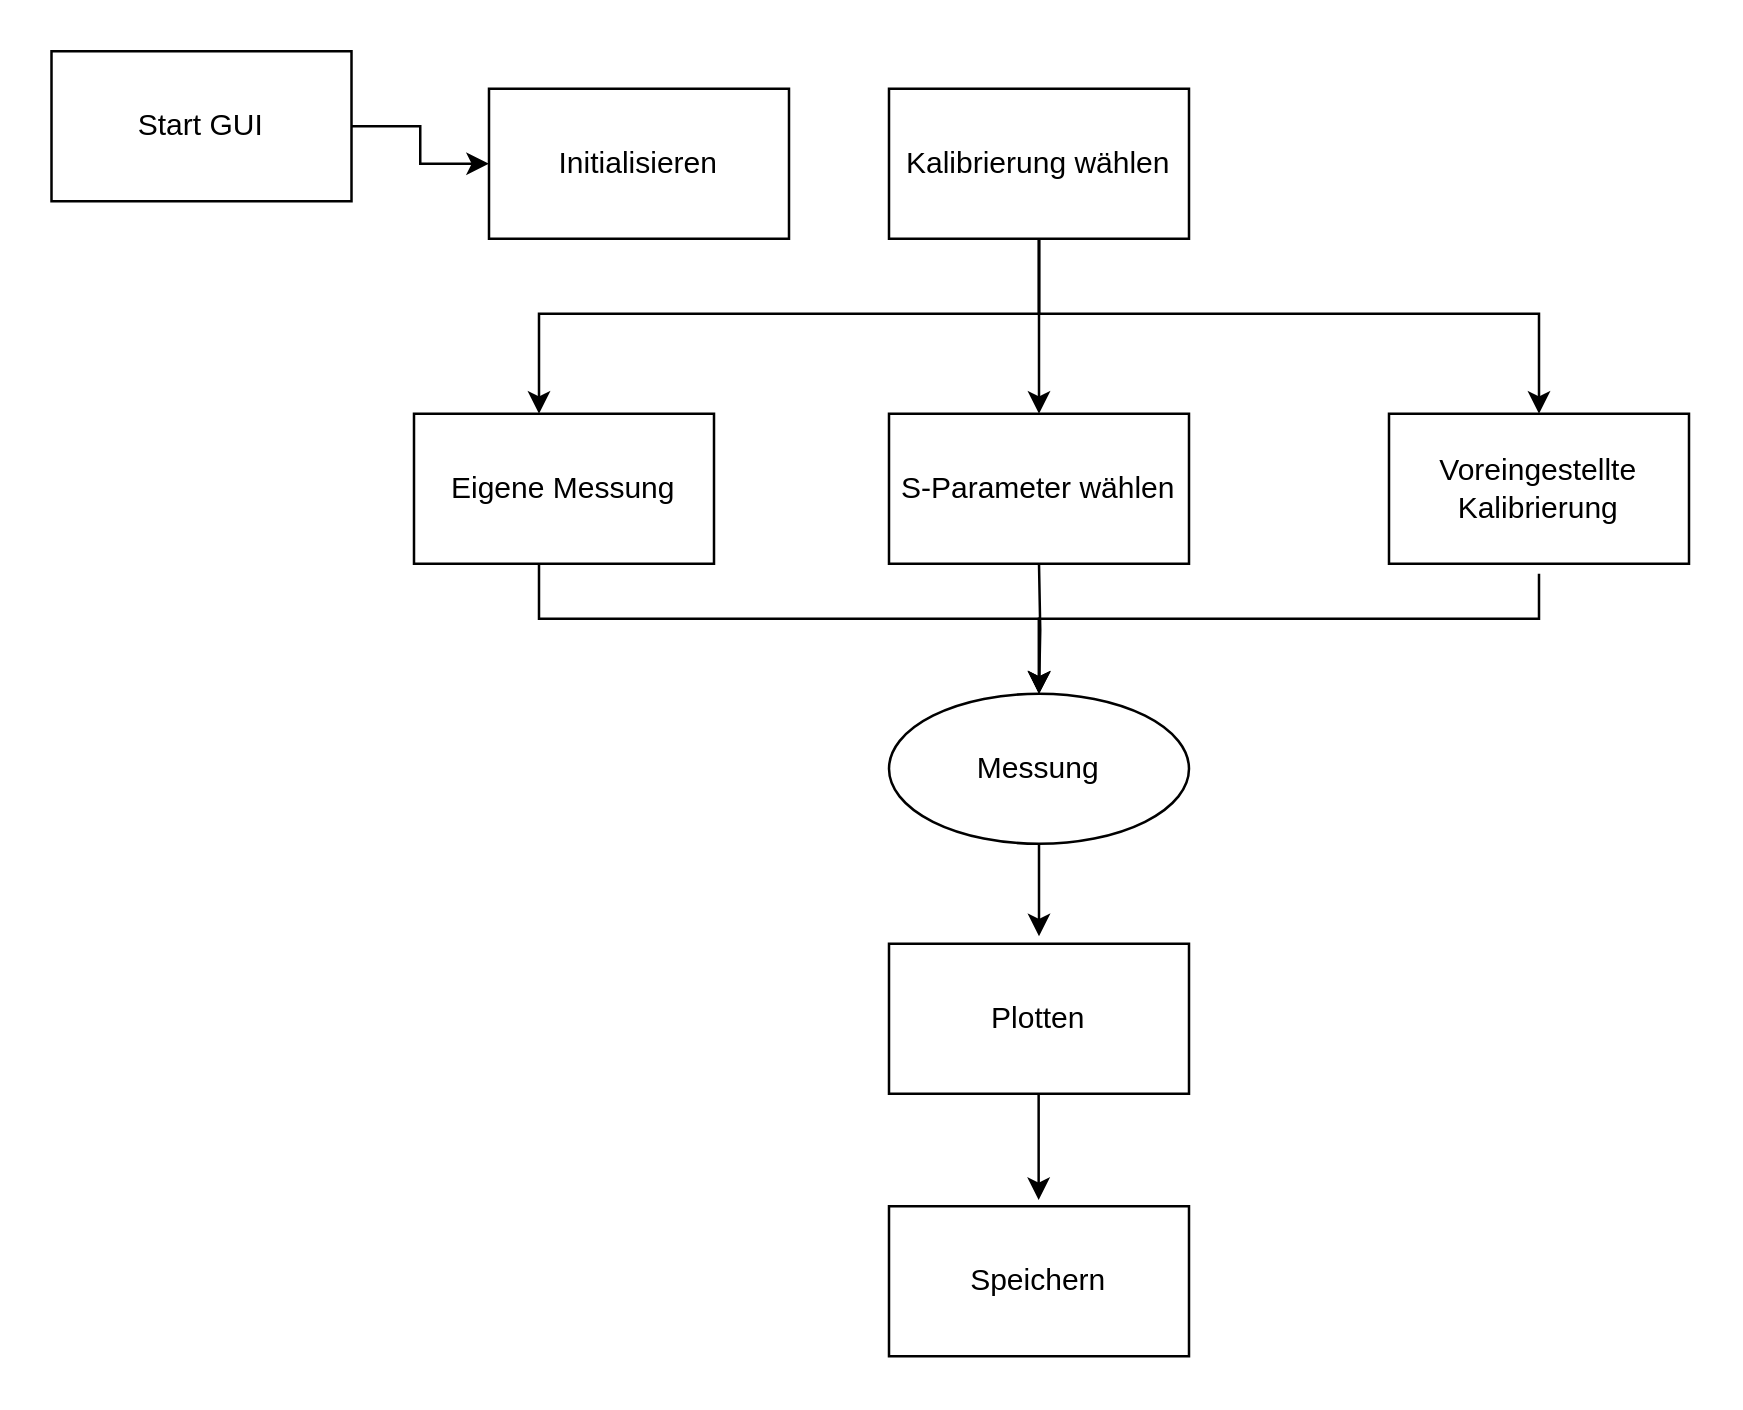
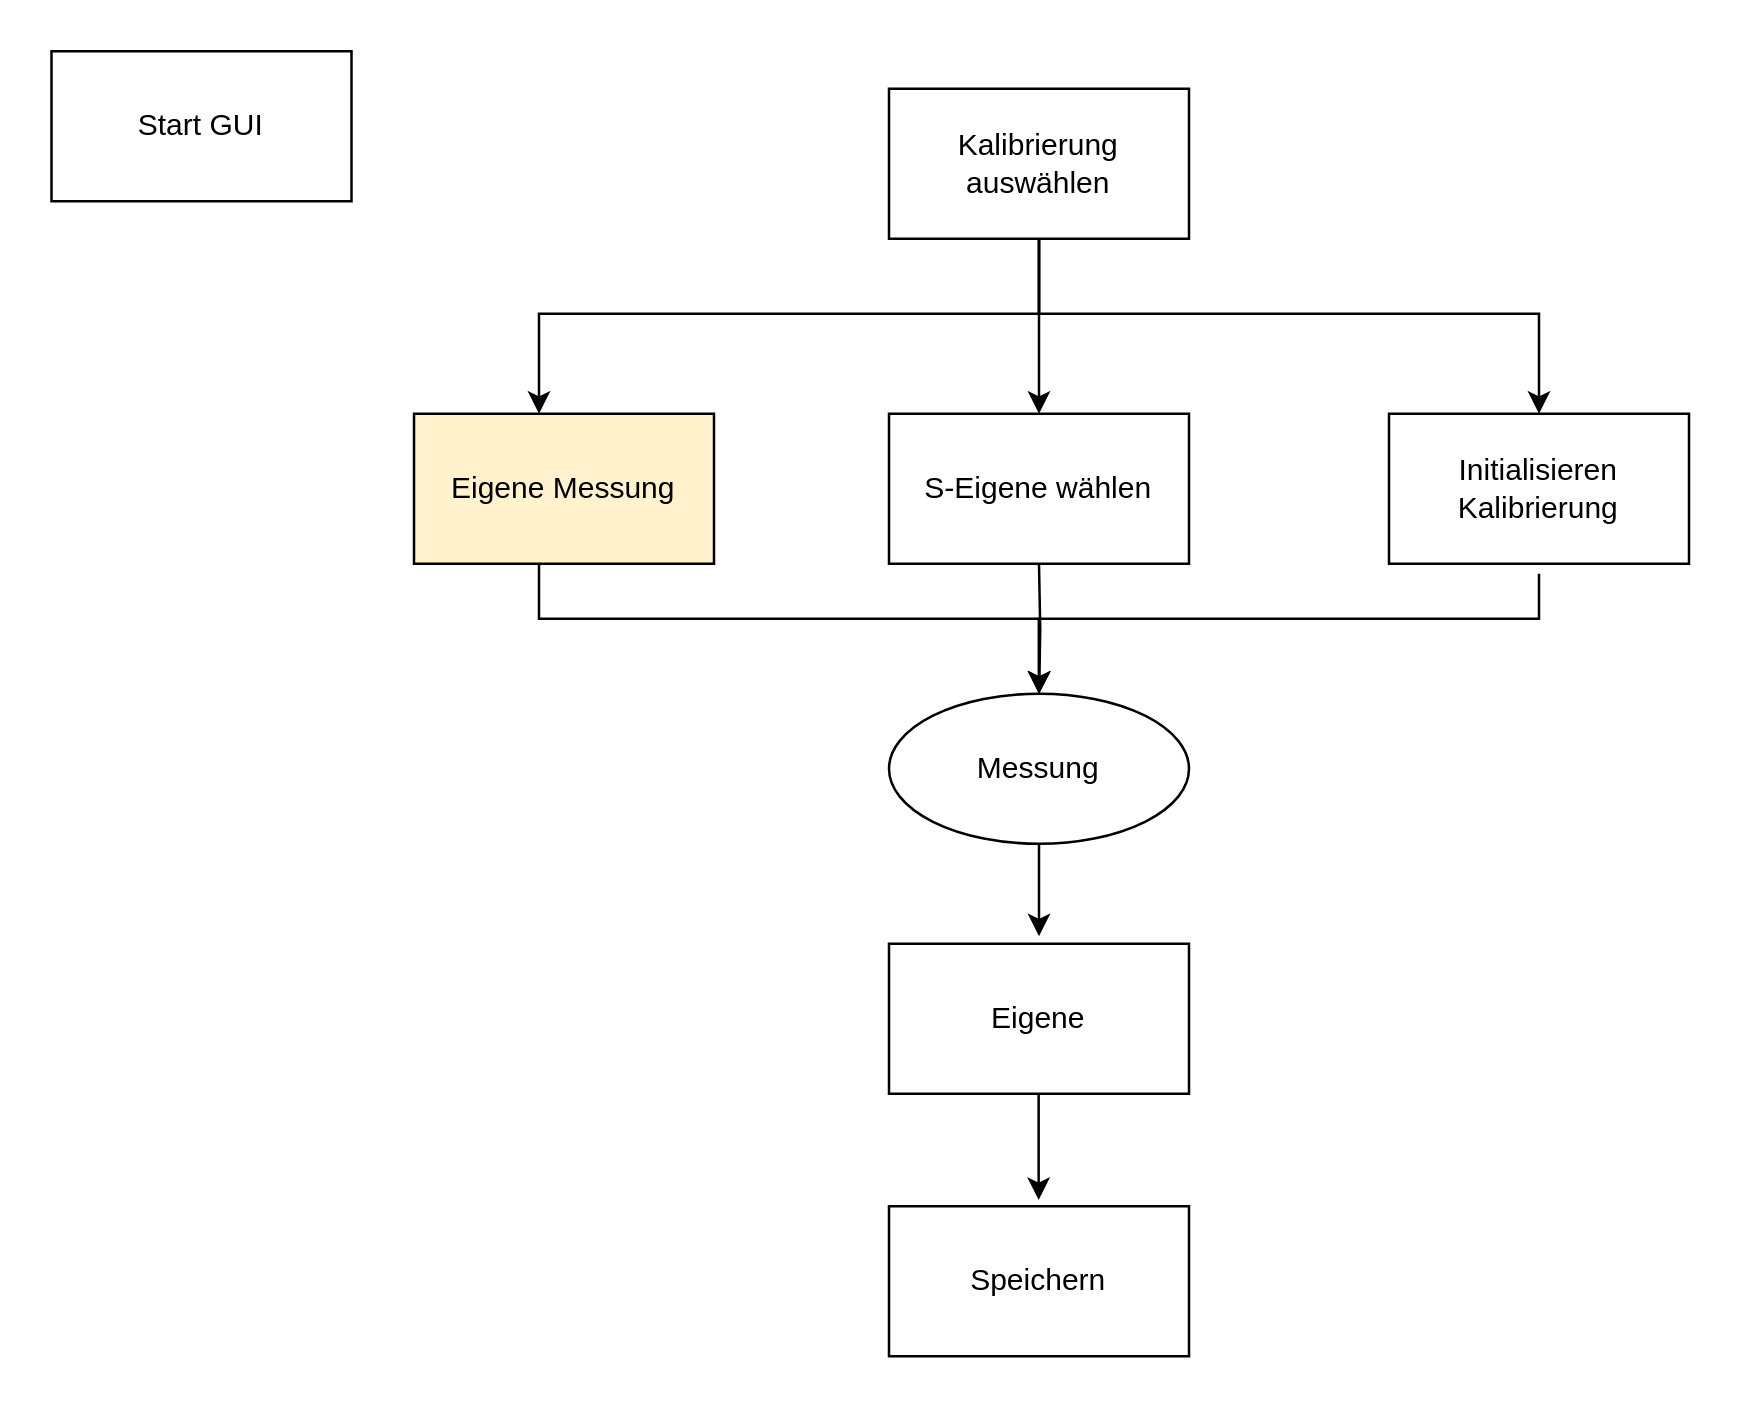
edge "Start GUI" -> "Initialisieren": removed
node "Initialisieren": removed
node "Kalibrierung wählen": label "Kalibrierung wählen" -> "Kalibrierung auswählen"
node "Eigene Messung": fillcolor #ffffff -> #fff2cc
node "S-Parameter wählen": label "S-Parameter wählen" -> "S-Eigene wählen"
node "Voreingestellte Kalibrierung": label "Voreingestellte Kalibrierung" -> "Initialisieren Kalibrierung"
node "Plotten": label "Plotten" -> "Eigene"
